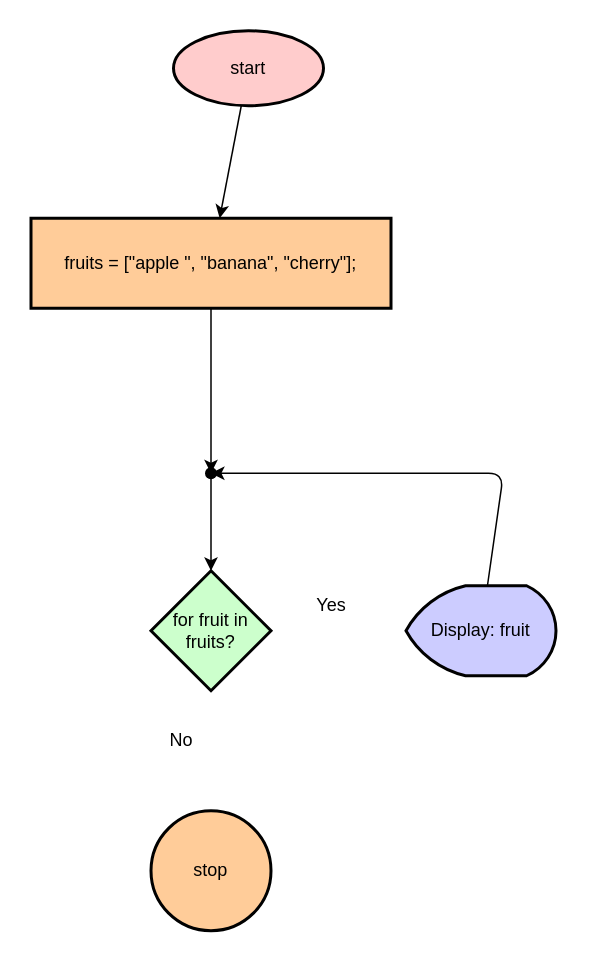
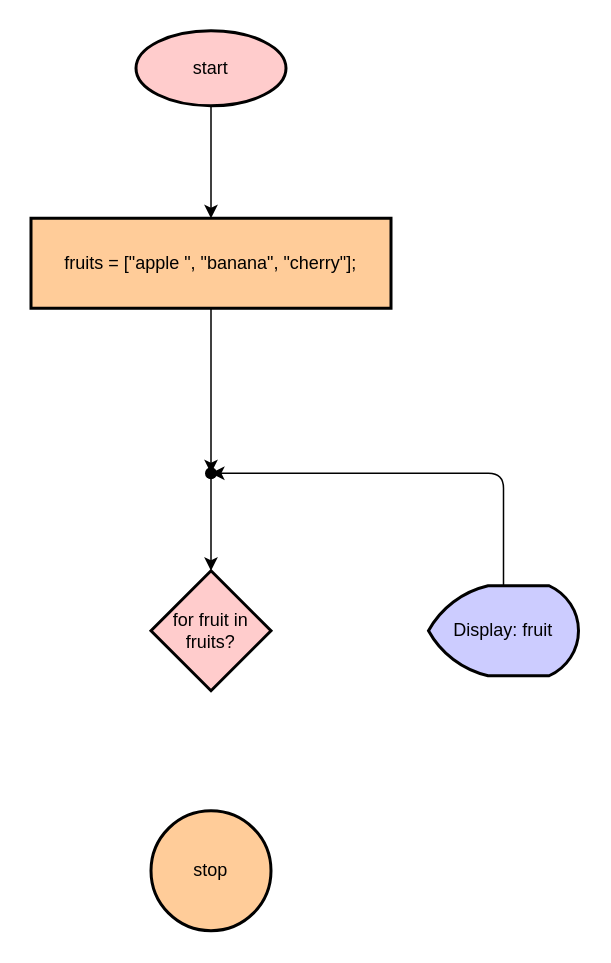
node "start": moved (248, 68) -> (211, 68)
node "Yes": removed
node "for fruit in fruits?": fillcolor #ccffcc -> #ffcccc
node "Display: fruit": moved (481, 631) -> (503, 631)
node "No": removed
